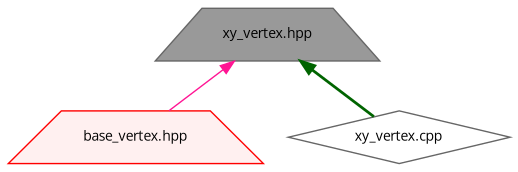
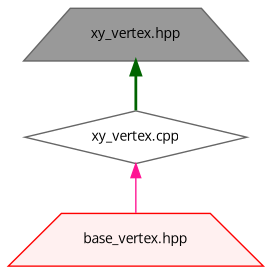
edge "base_vertex.hpp" -> "xy_vertex.hpp": now "base_vertex.hpp" -> "xy_vertex.cpp"
